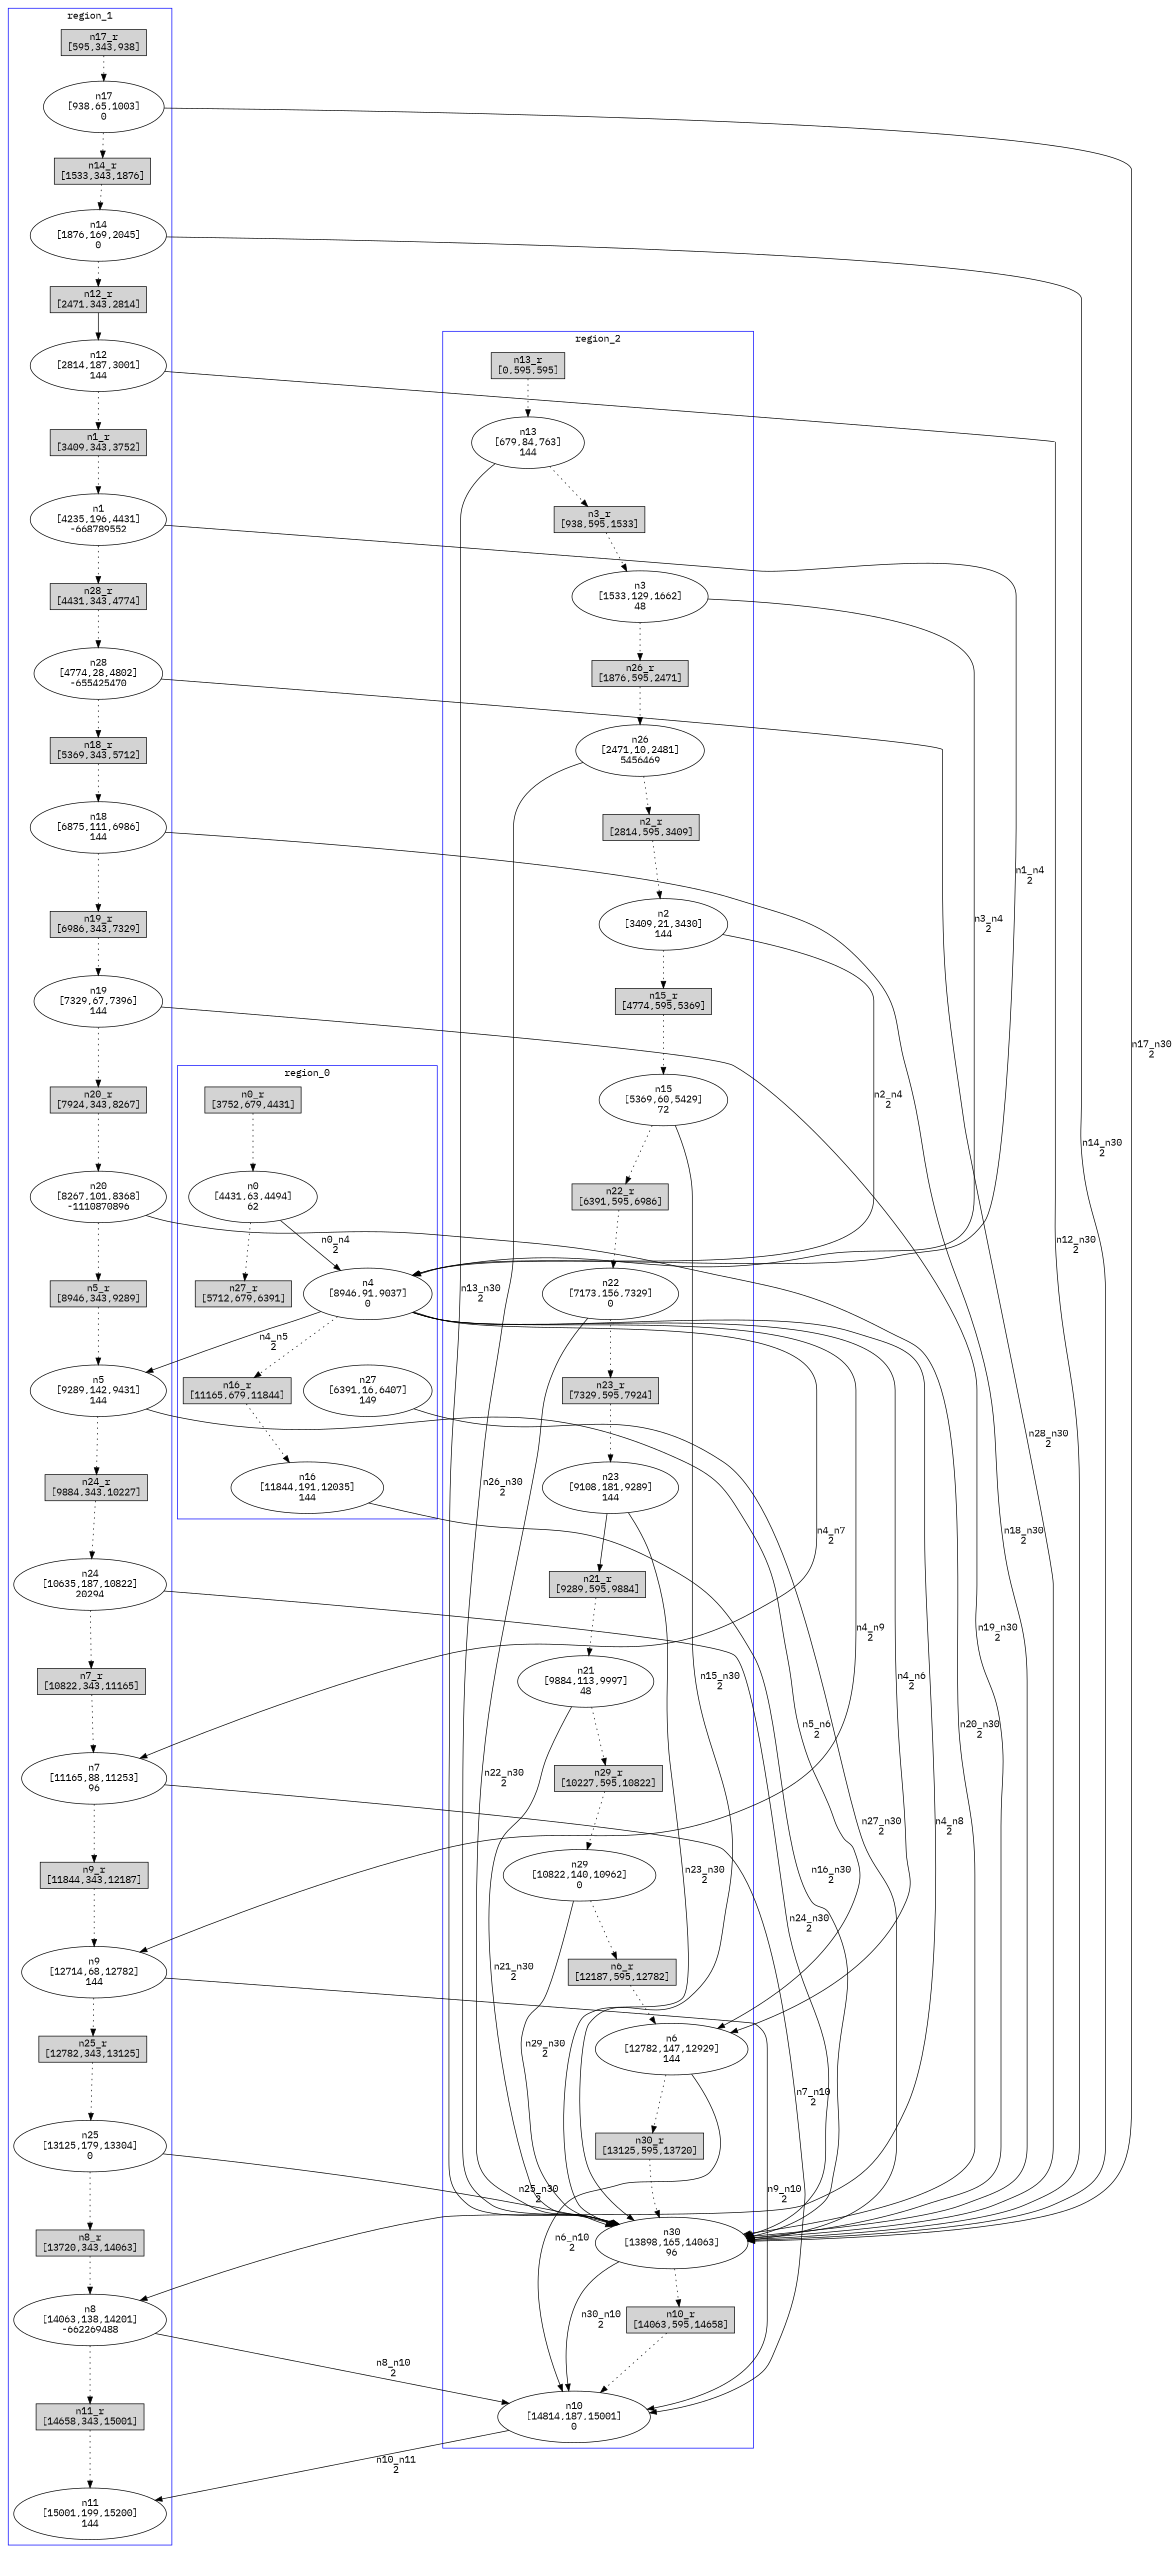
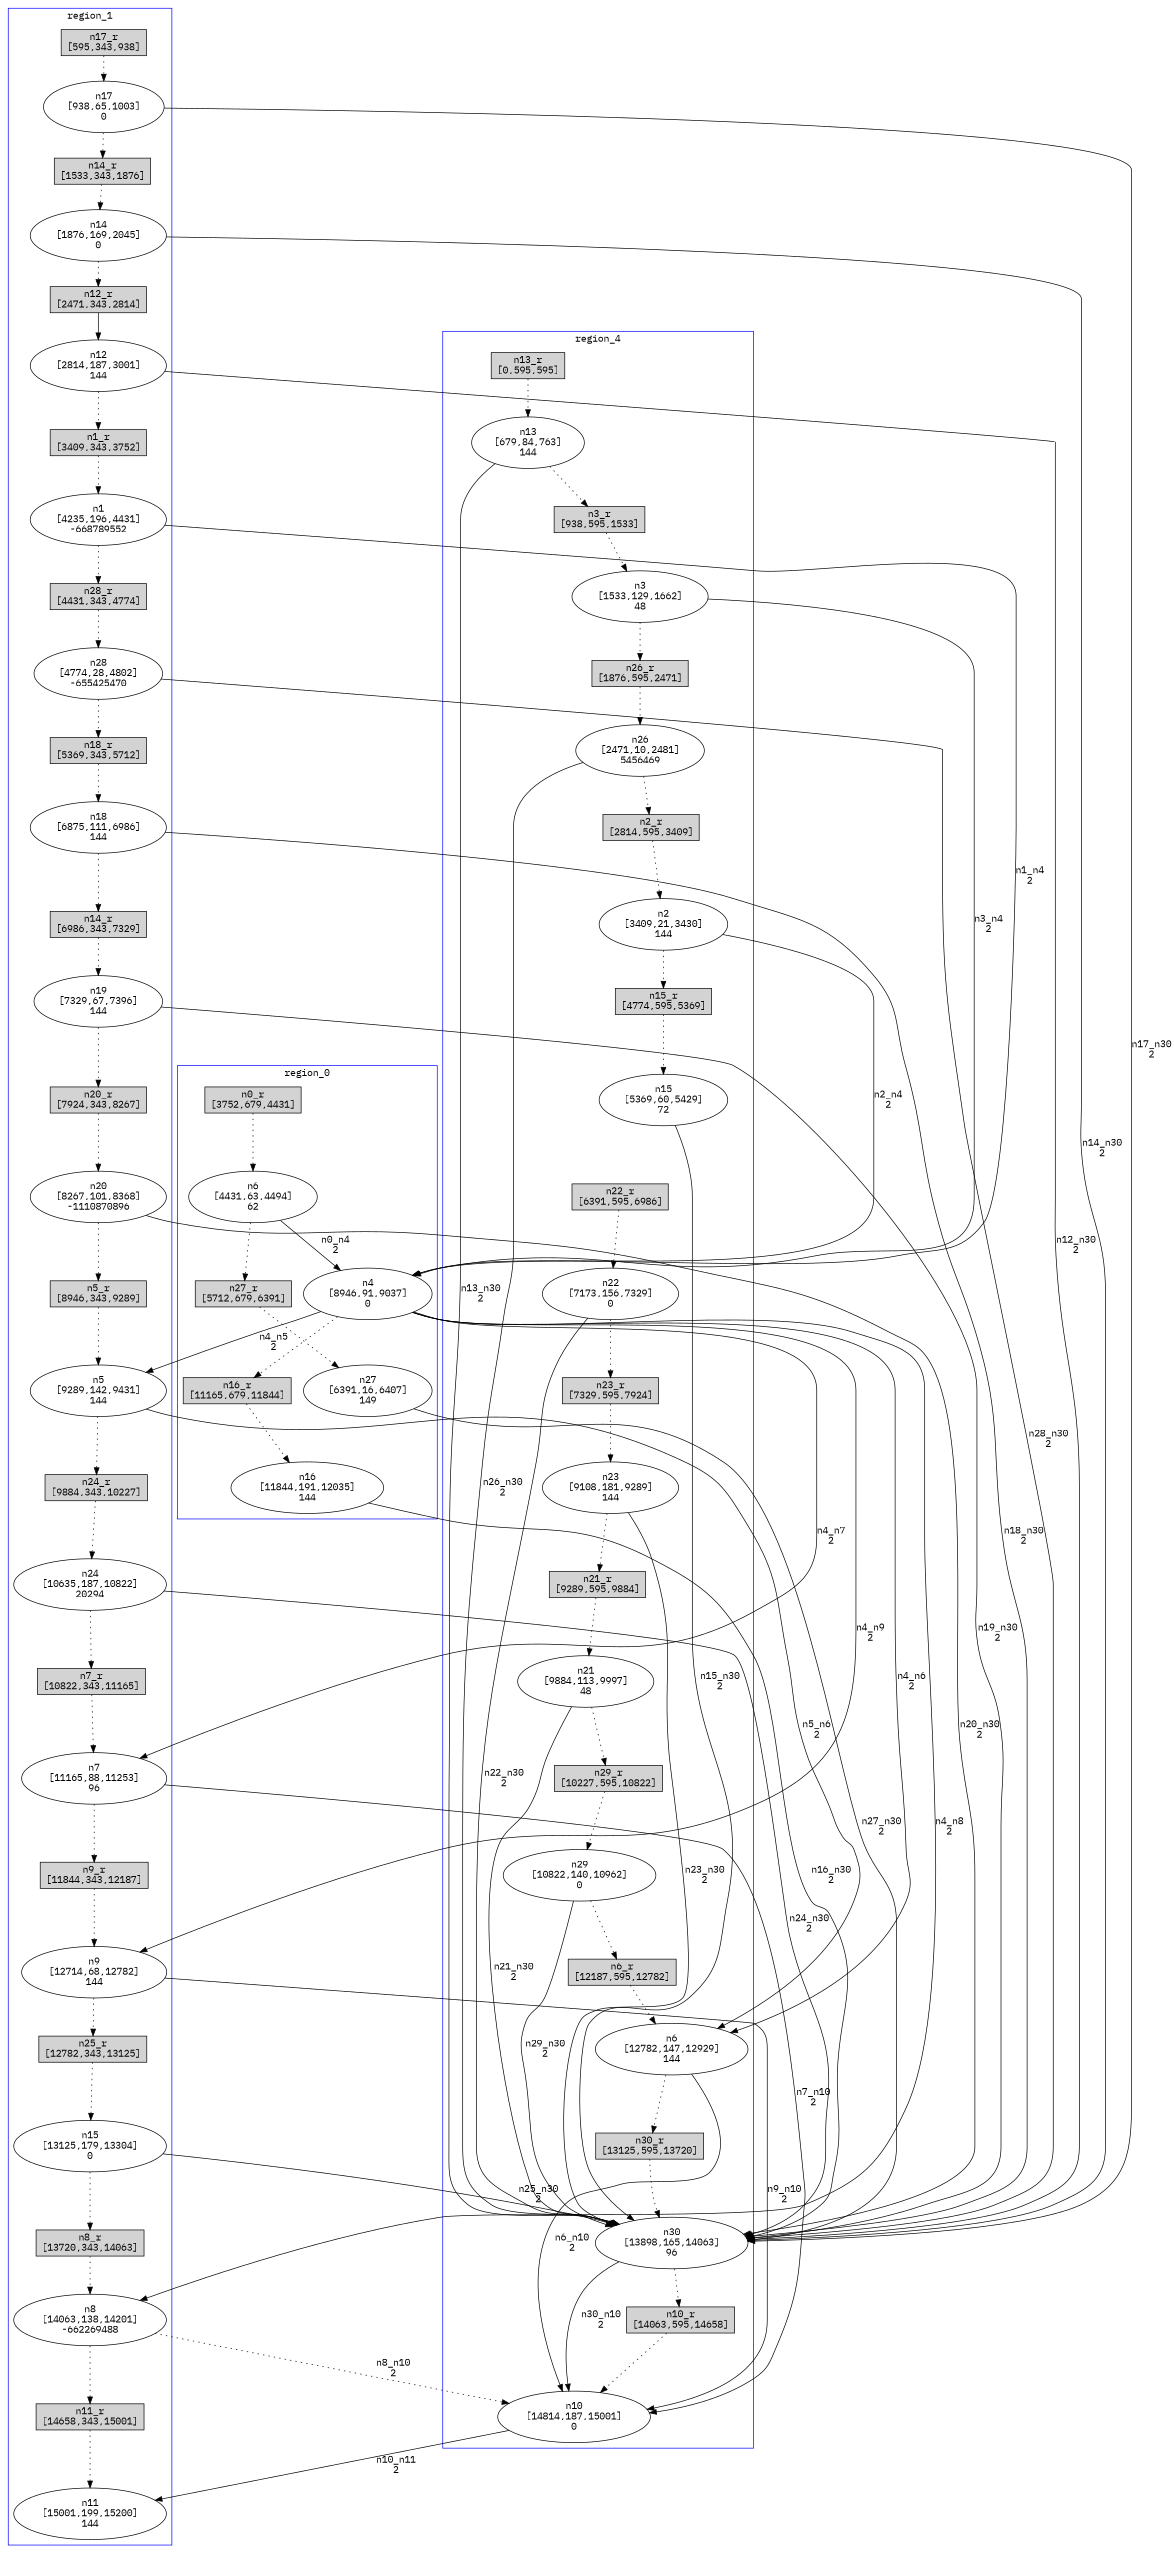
cluster "region_2": label "region_2" -> "region_4"
node "n19_r [6986,343,7329]": label "n19_r [6986,343,7329]" -> "n14_r [6986,343,7329]"
edge "n15 [5369,60,5429] 72" -> "n22_r [6391,595,6986]": removed
node "n0 [4431,63,4494] 62": label "n0 [4431,63,4494] 62" -> "n6 [4431,63,4494] 62"
edge "n27_r [5712,679,6391]" -> "n27 [6391,16,6407] 149": added
edge "n23 [9108,181,9289] 144" -> "n21_r [9289,595,9884]": style solid -> dotted
node "n25 [13125,179,13304] 0": label "n25 [13125,179,13304] 0" -> "n15 [13125,179,13304] 0"
edge "n8 [14063,138,14201] -662269488" -> "n10 [14814,187,15001] 0": style solid -> dotted
